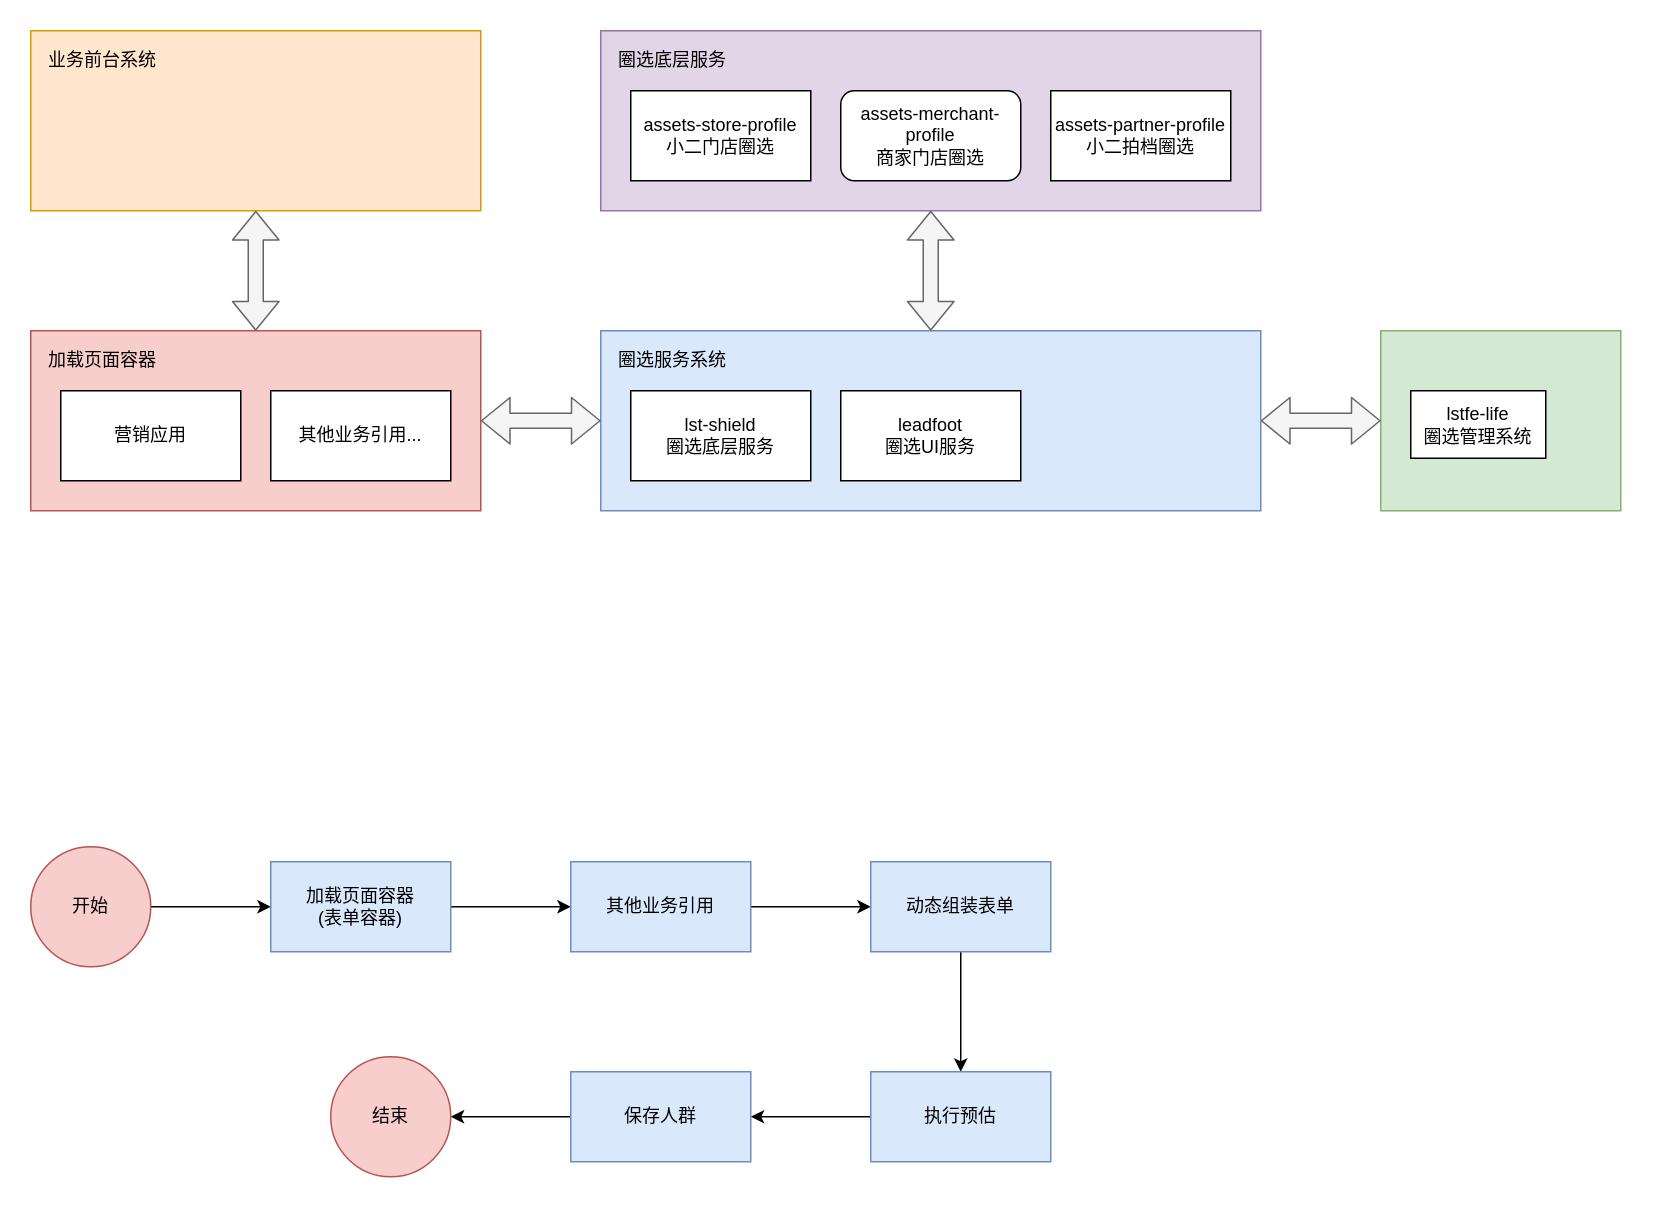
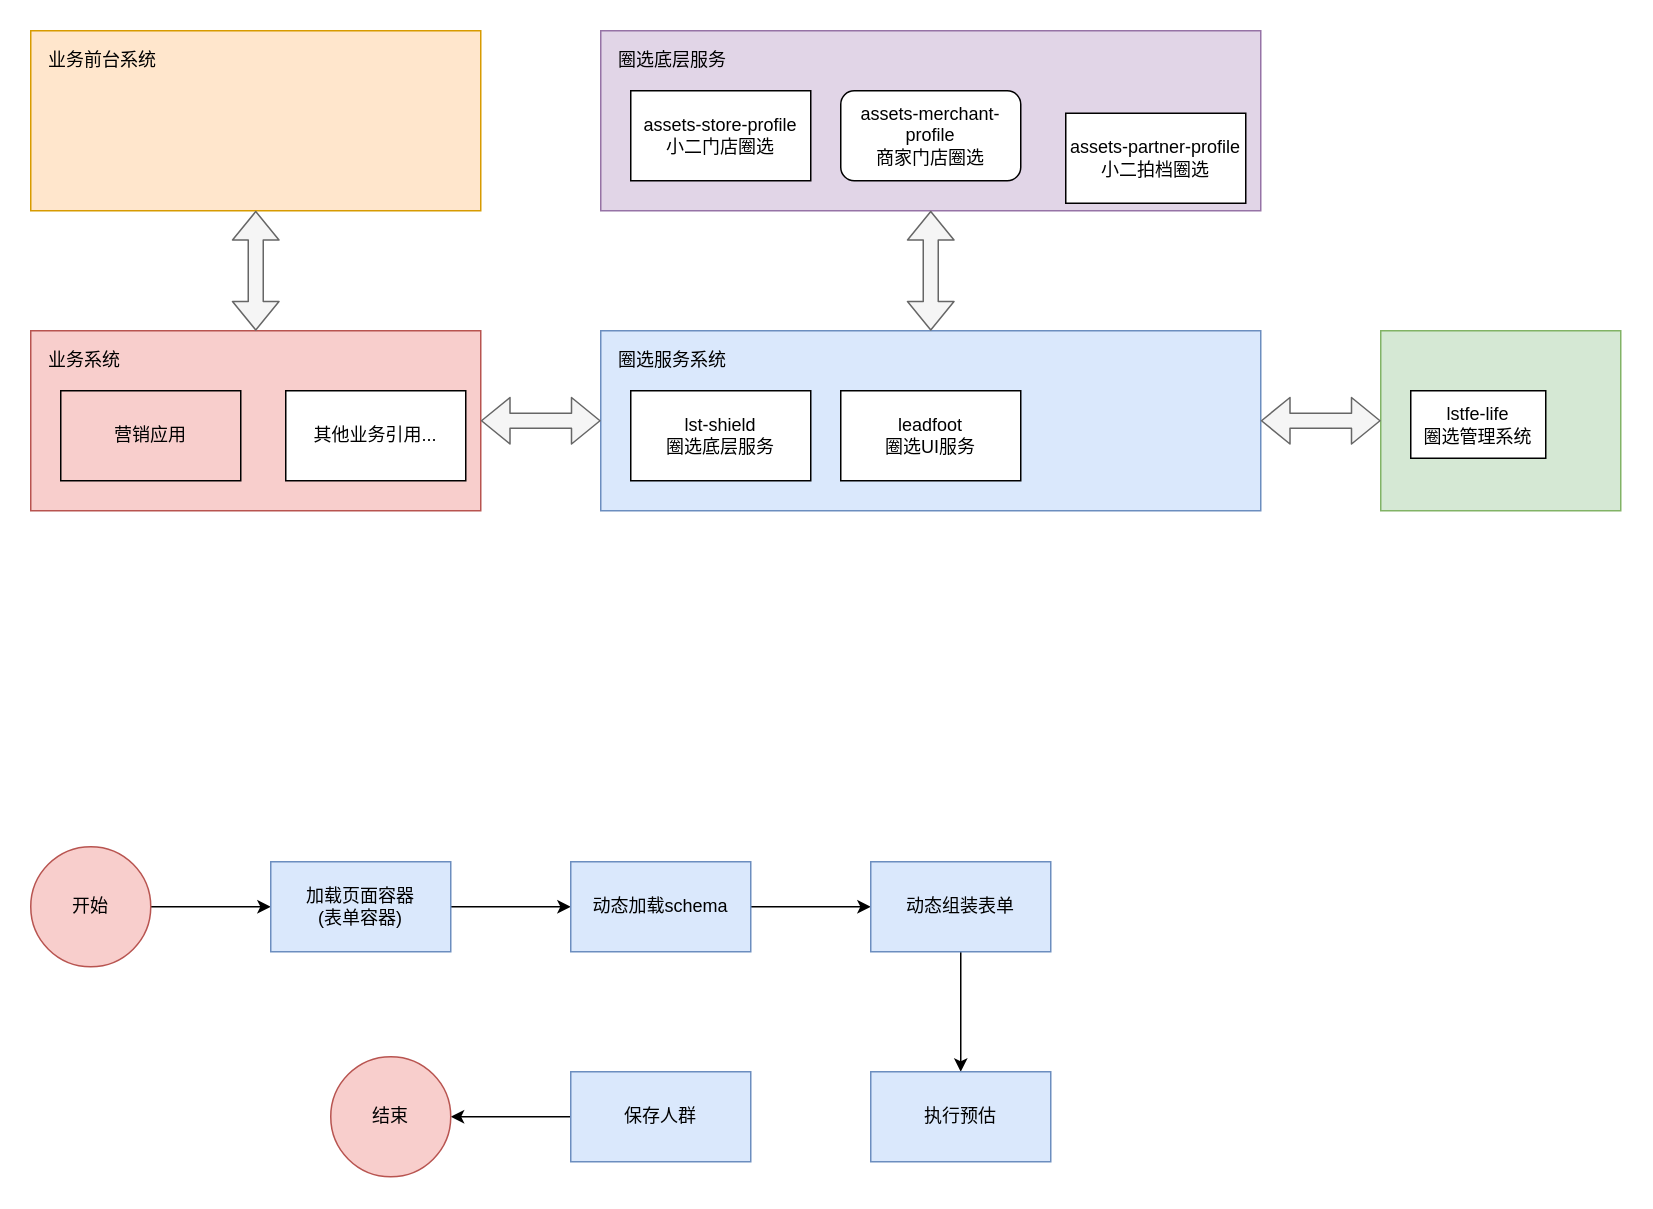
node "assets-partner-profile 小二拍档圈选": moved (1141, 136) -> (1156, 158)
node "加载页面容器": label "加载页面容器" -> "业务系统"
node "营销应用": fillcolor #ffffff -> #f8cecc
node "其他业务引用...": moved (361, 436) -> (376, 436)
node "其他业务引用": label "其他业务引用" -> "动态加载schema"
edge "执行预估" -> "保存人群": removed
